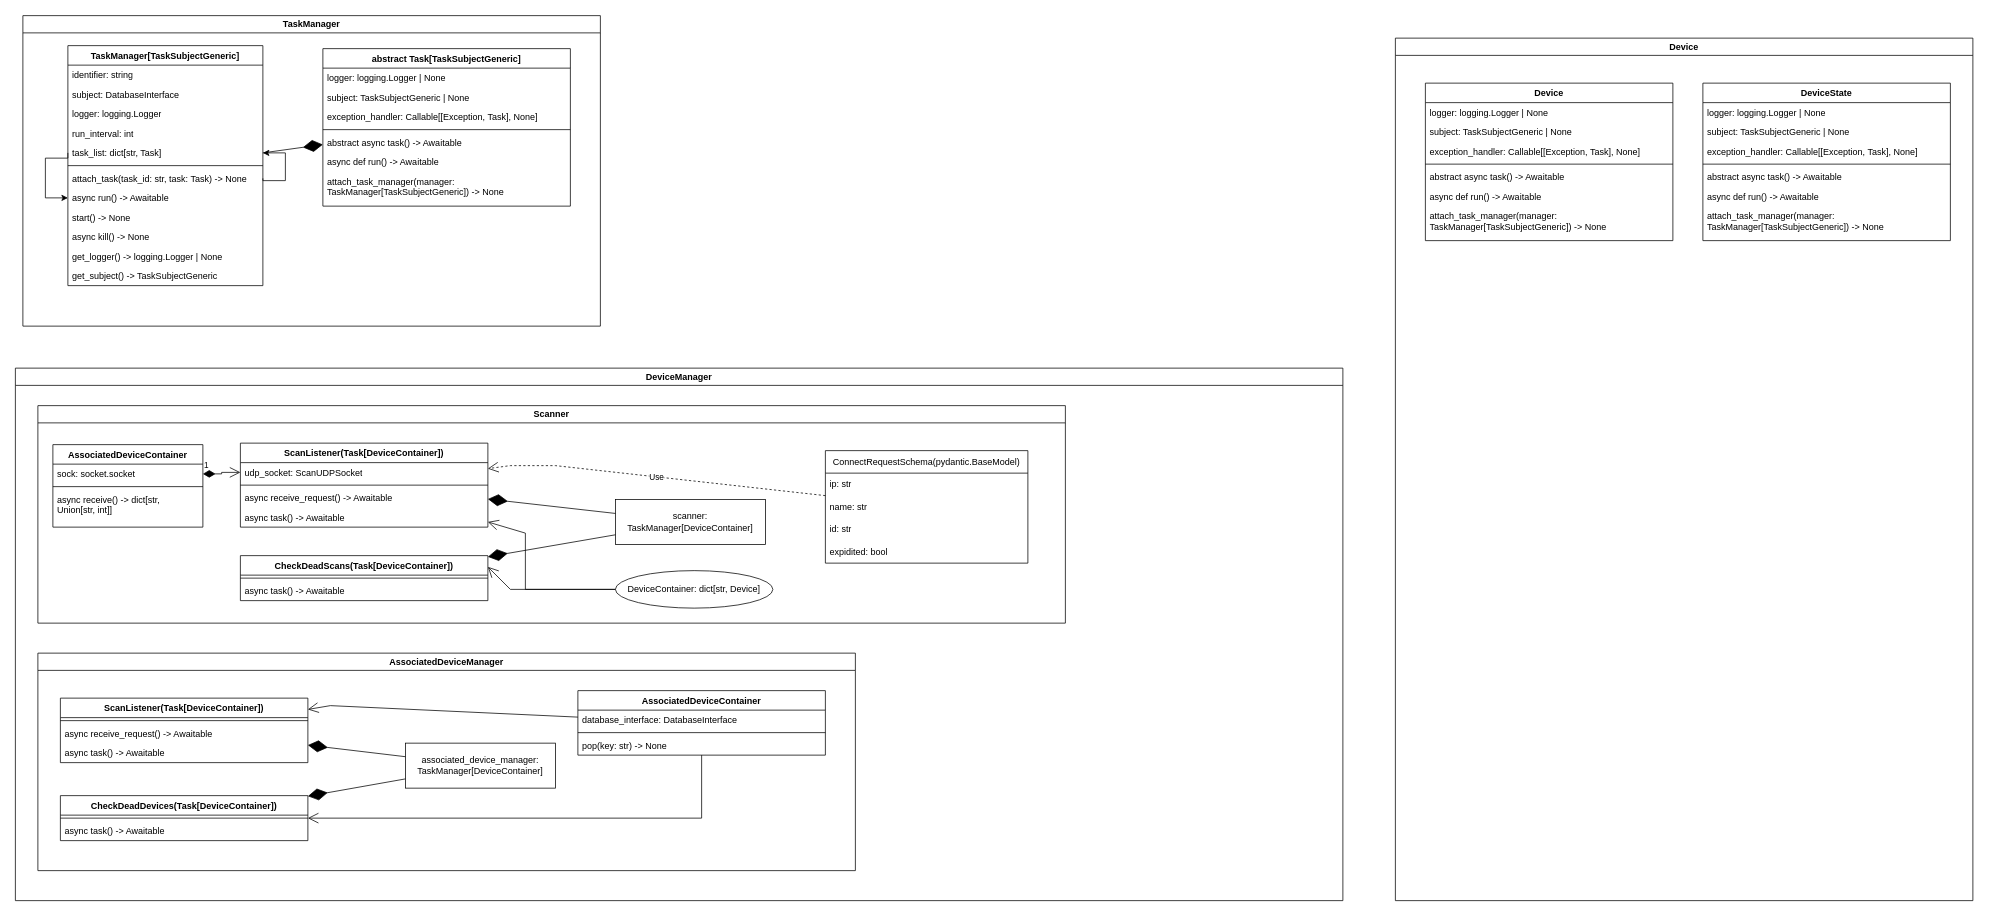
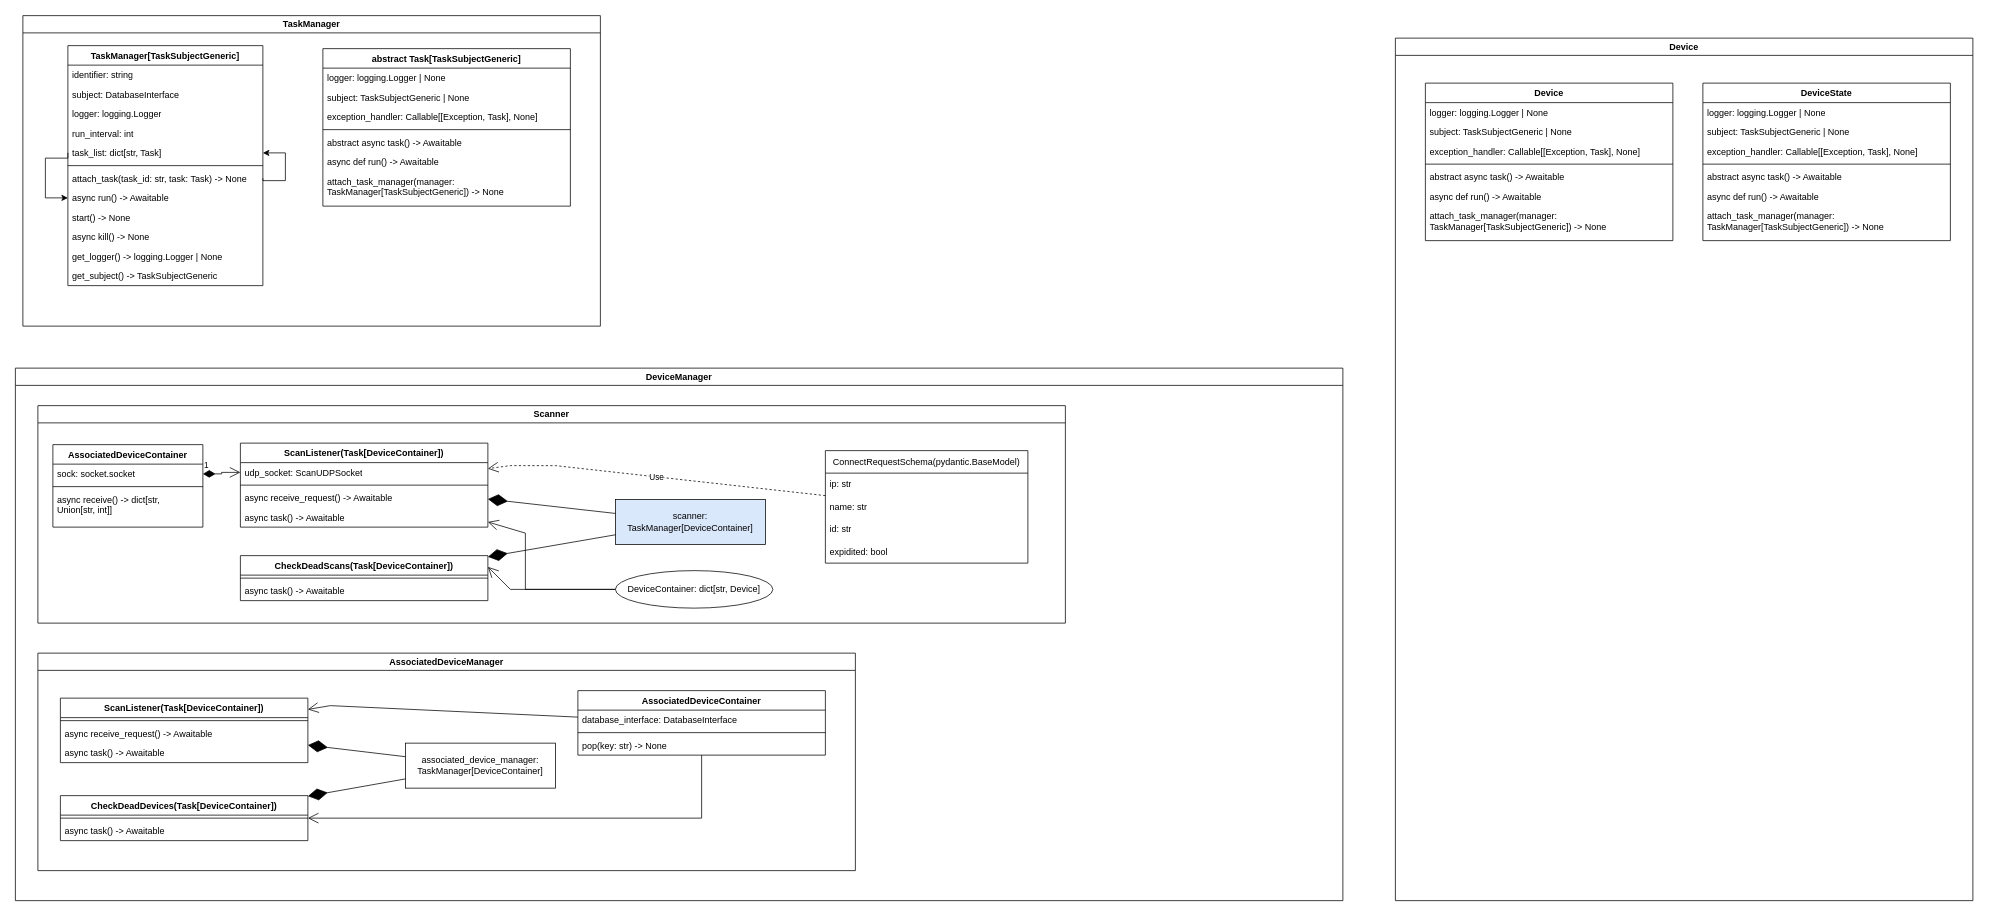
edge "task_list: dict[str, Task]" -> "abstract Task[TaskSubjectGeneric]": removed
node "scanner: TaskManager[DeviceContainer]": fillcolor #ffffff -> #dae8fc
